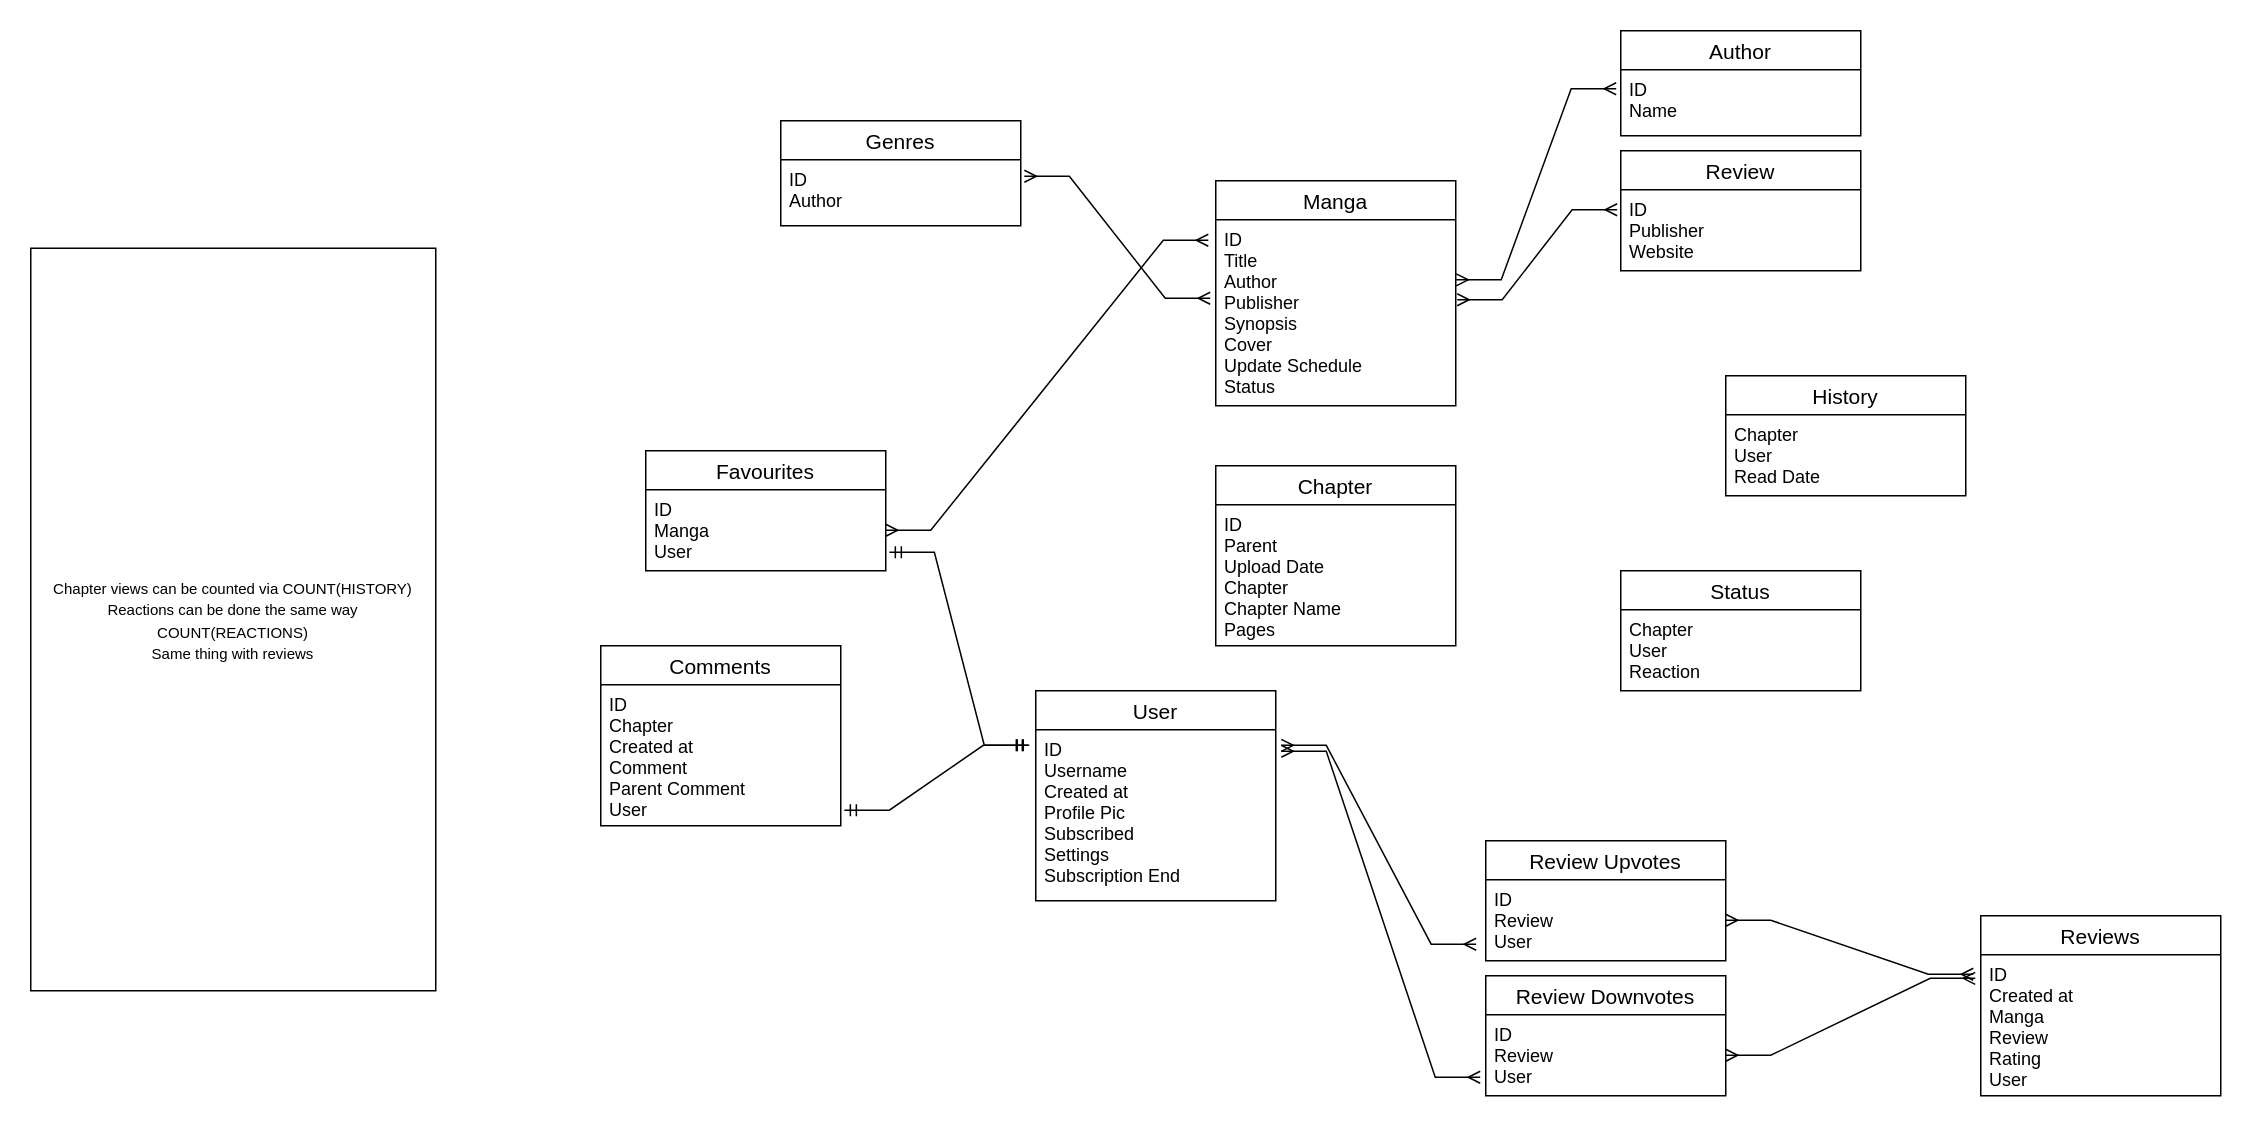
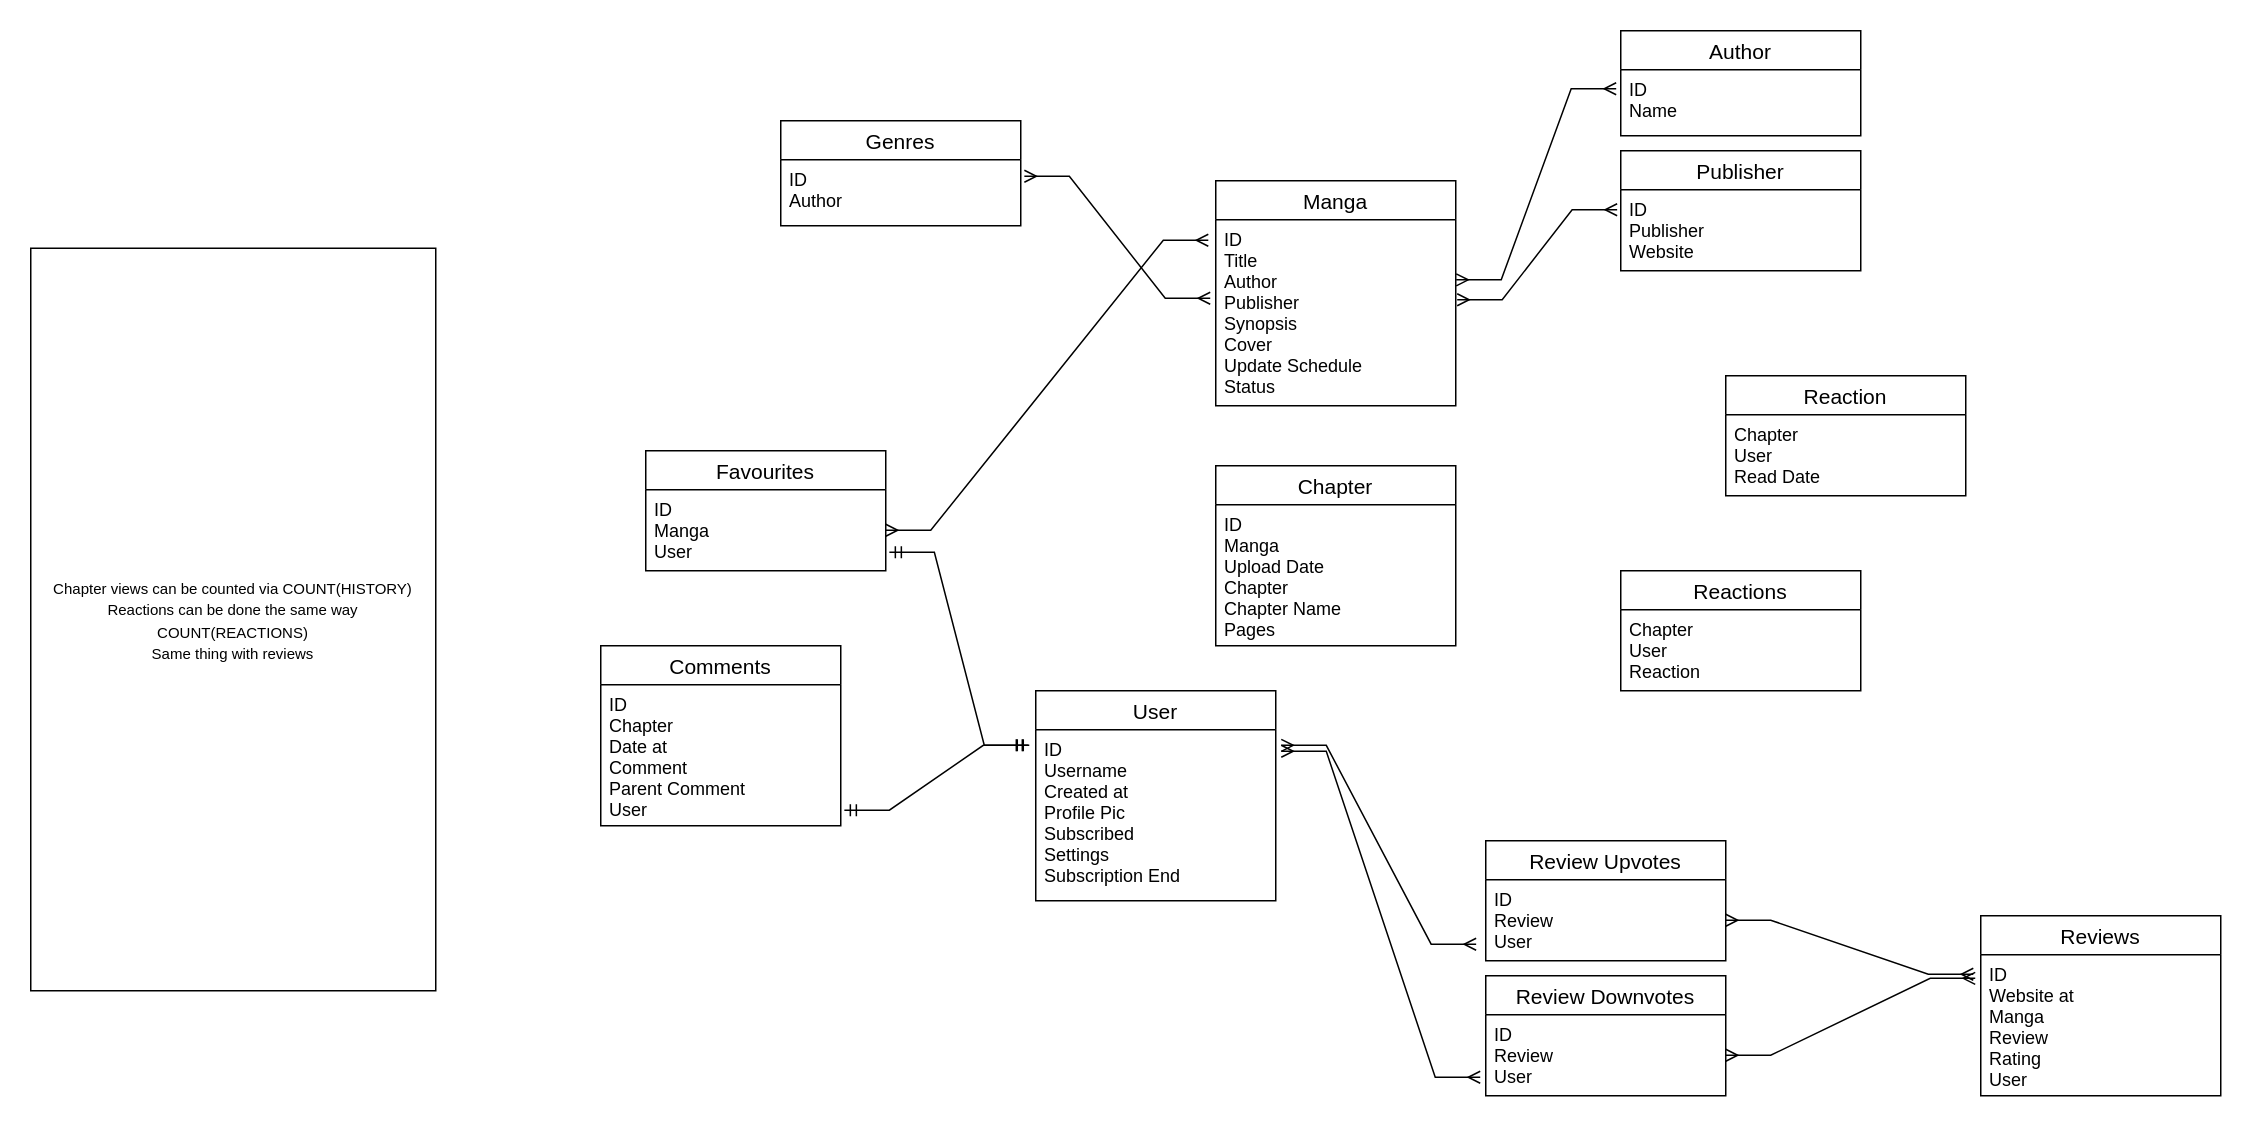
node "Review": label "Review" -> "Publisher"
node "History": label "History" -> "Reaction"
node "ID Parent Upload Date Chapter Chapter Name Pages": label "ID Parent Upload Date Chapter Chapter Name Pages" -> "ID Manga Upload Date Chapter Chapter Name Pages"
node "Status": label "Status" -> "Reactions"
node "ID Chapter Created at Comment Parent Comment User": label "ID Chapter Created at Comment Parent Comment User" -> "ID Chapter Date at Comment Parent Comment User"
node "ID Created at Manga Review Rating User": label "ID Created at Manga Review Rating User" -> "ID Website at Manga Review Rating User"
